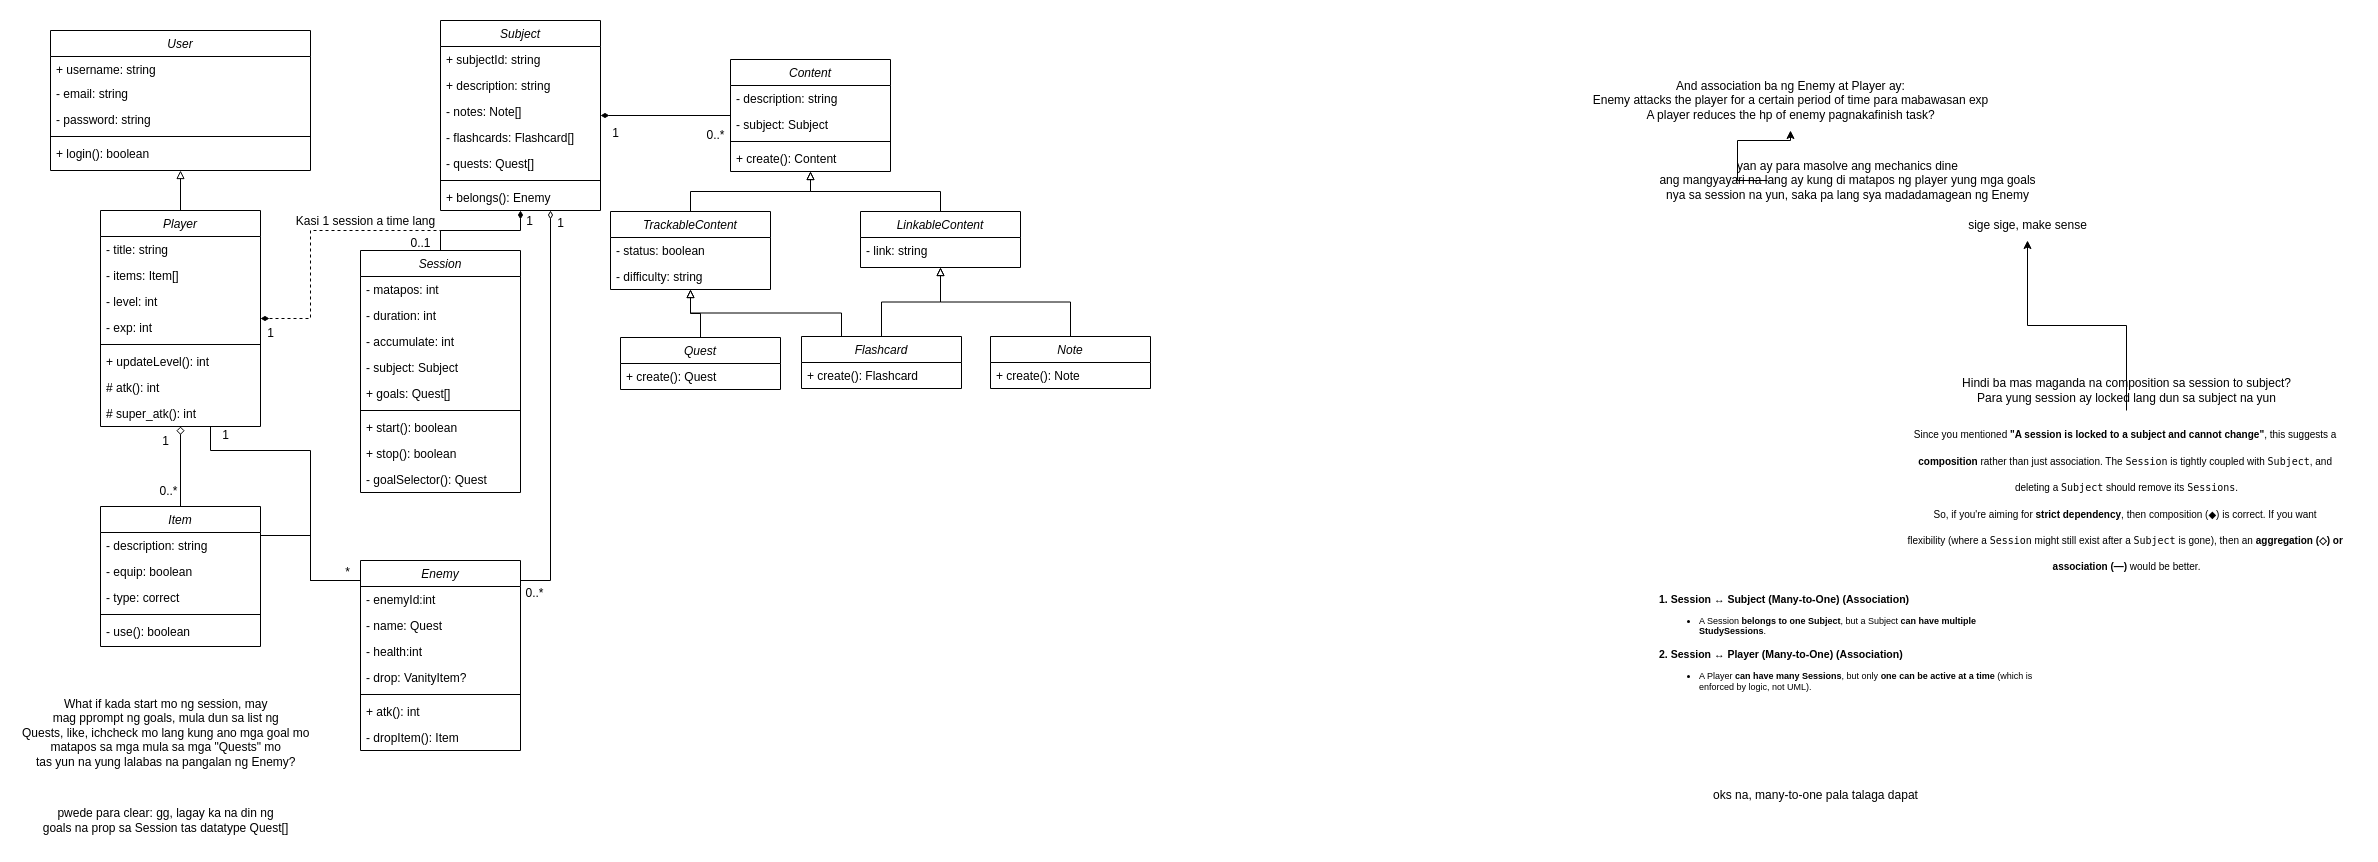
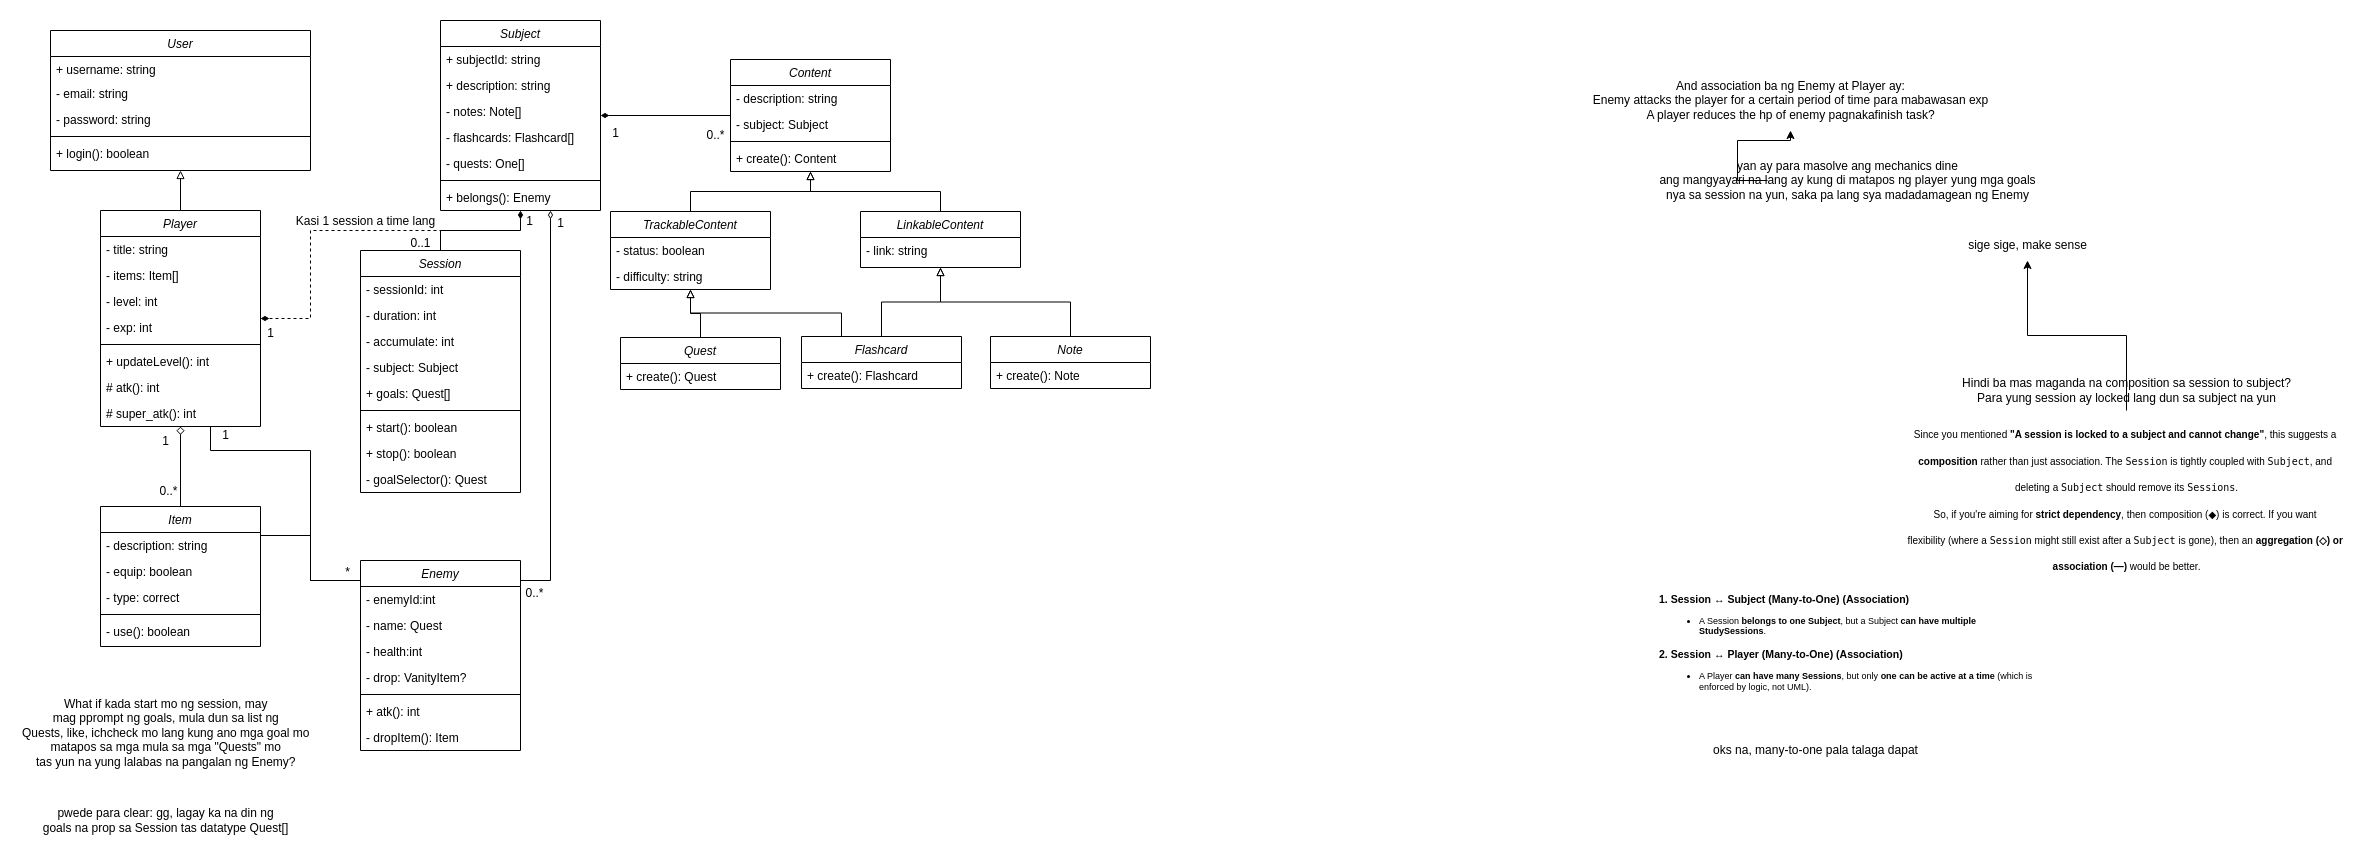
node "- quests: Quest[]": label "- quests: Quest[]" -> "- quests: One[]"
node "sige sige, make sense": moved (2028, 226) -> (2028, 246)
node "- matapos: int": label "- matapos: int" -> "- sessionId: int"
node "oks na, many-to-one pala talaga dapat": moved (1816, 796) -> (1816, 751)
